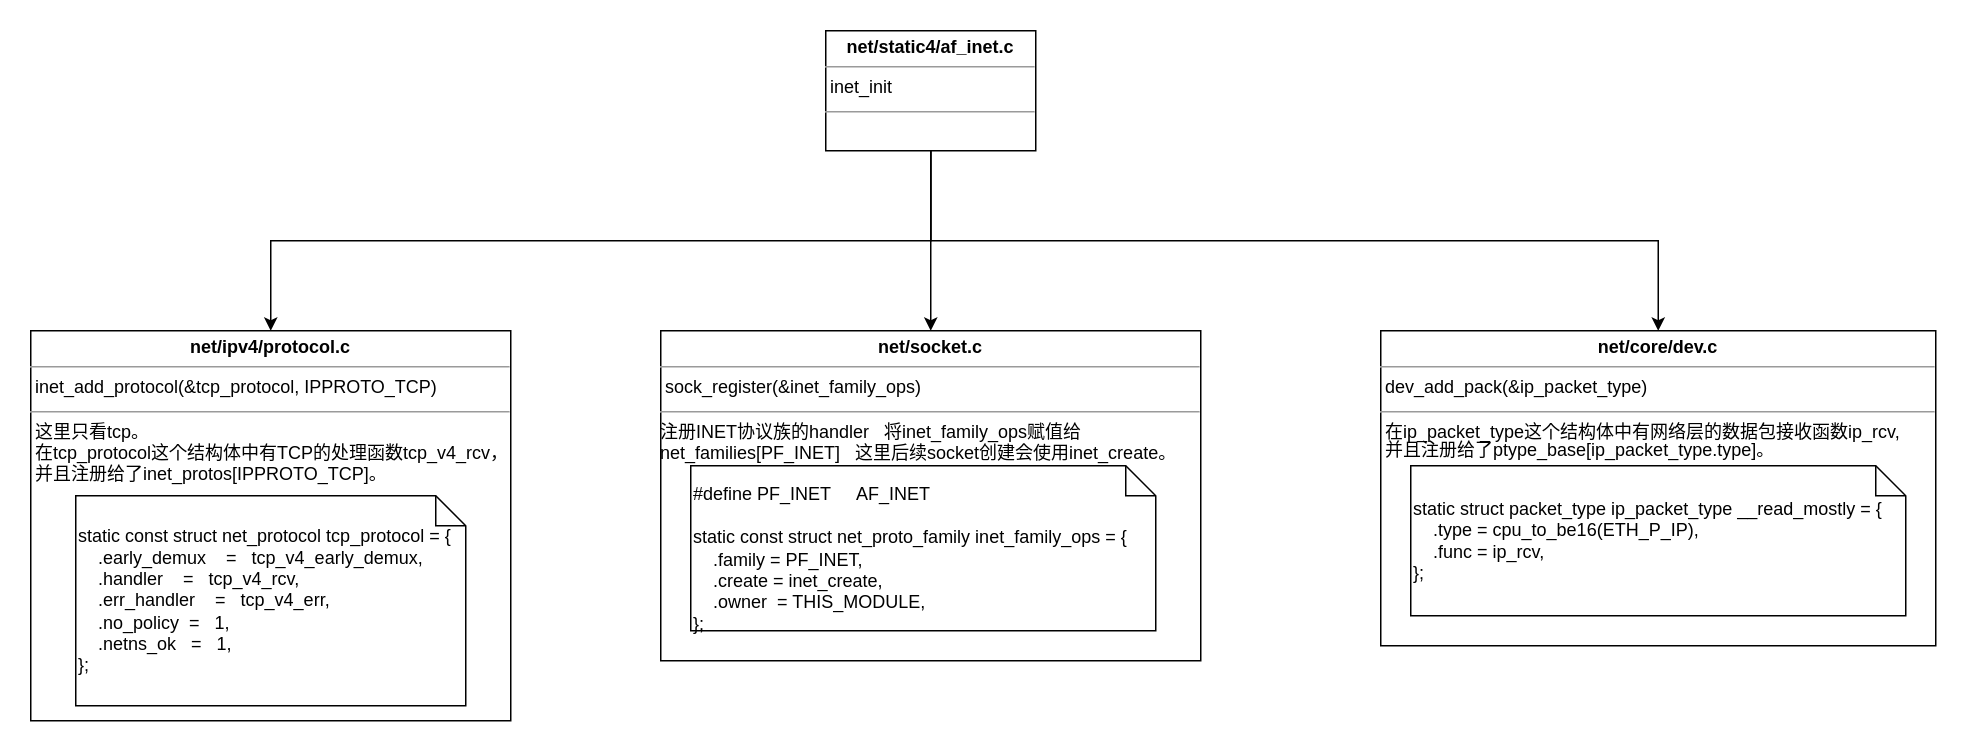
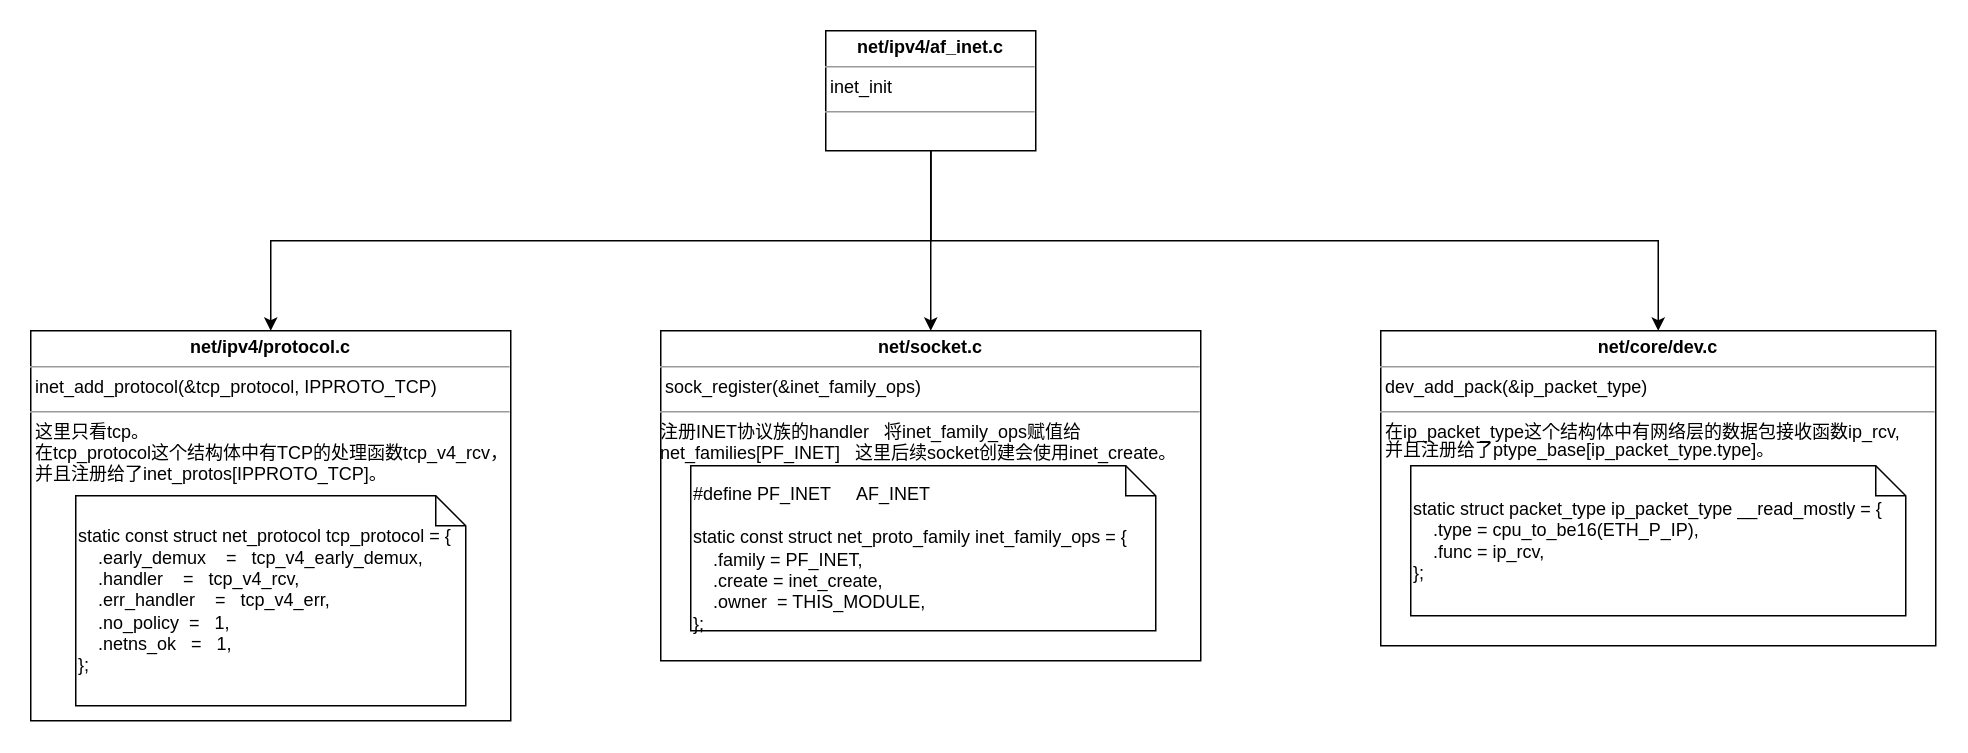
node "net/static4/af_inet.c inet_init": label "net/static4/af_inet.c inet_init" -> "net/ipv4/af_inet.c inet_init"
